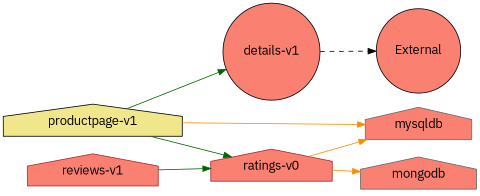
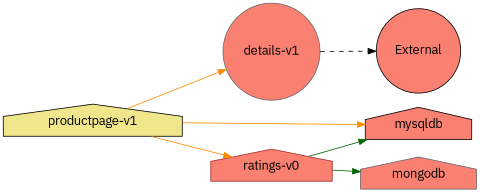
node "details-v1": color black -> gray40
edge "productpage-v1" -> "details-v1": color darkgreen -> darkorange
node "mysqldb": color gray40 -> black
edge "productpage-v1" -> "ratings-v0": color darkgreen -> darkorange
edge "ratings-v0" -> "mysqldb": color darkorange -> darkgreen
edge "ratings-v0" -> "mongodb": color darkorange -> darkgreen
node "reviews-v1": removed
